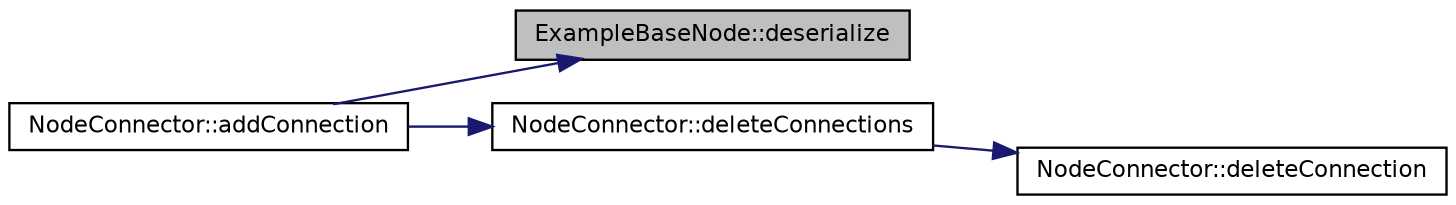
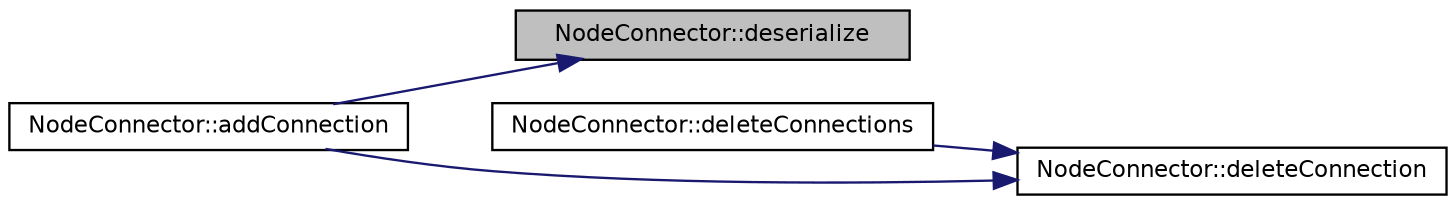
node "ExampleBaseNode::deserialize": label "ExampleBaseNode::deserialize" -> "NodeConnector::deserialize"
edge "NodeConnector::addConnection" -> "NodeConnector::deleteConnections": now "NodeConnector::addConnection" -> "NodeConnector::deleteConnection"
